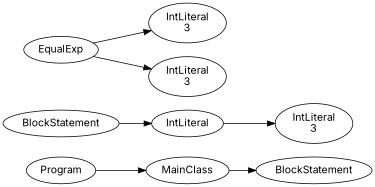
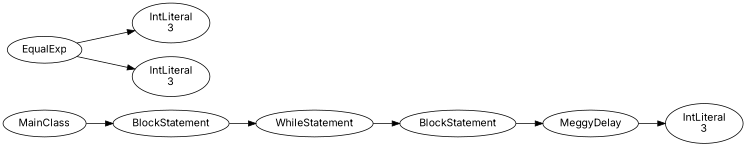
node "IntLiteral": label "IntLiteral" -> "MeggyDelay"
node "WhileStatement": added
node "Program": removed
